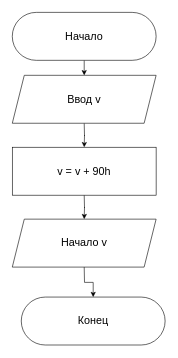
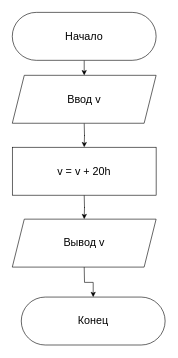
node "v = v + 90h": label "v = v + 90h" -> "v = v + 20h"
node "Начало v": label "Начало v" -> "Вывод v"
